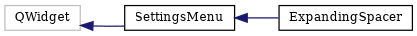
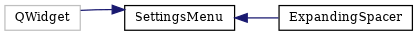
edge "SettingsMenu" -> "QWidget": reversed
